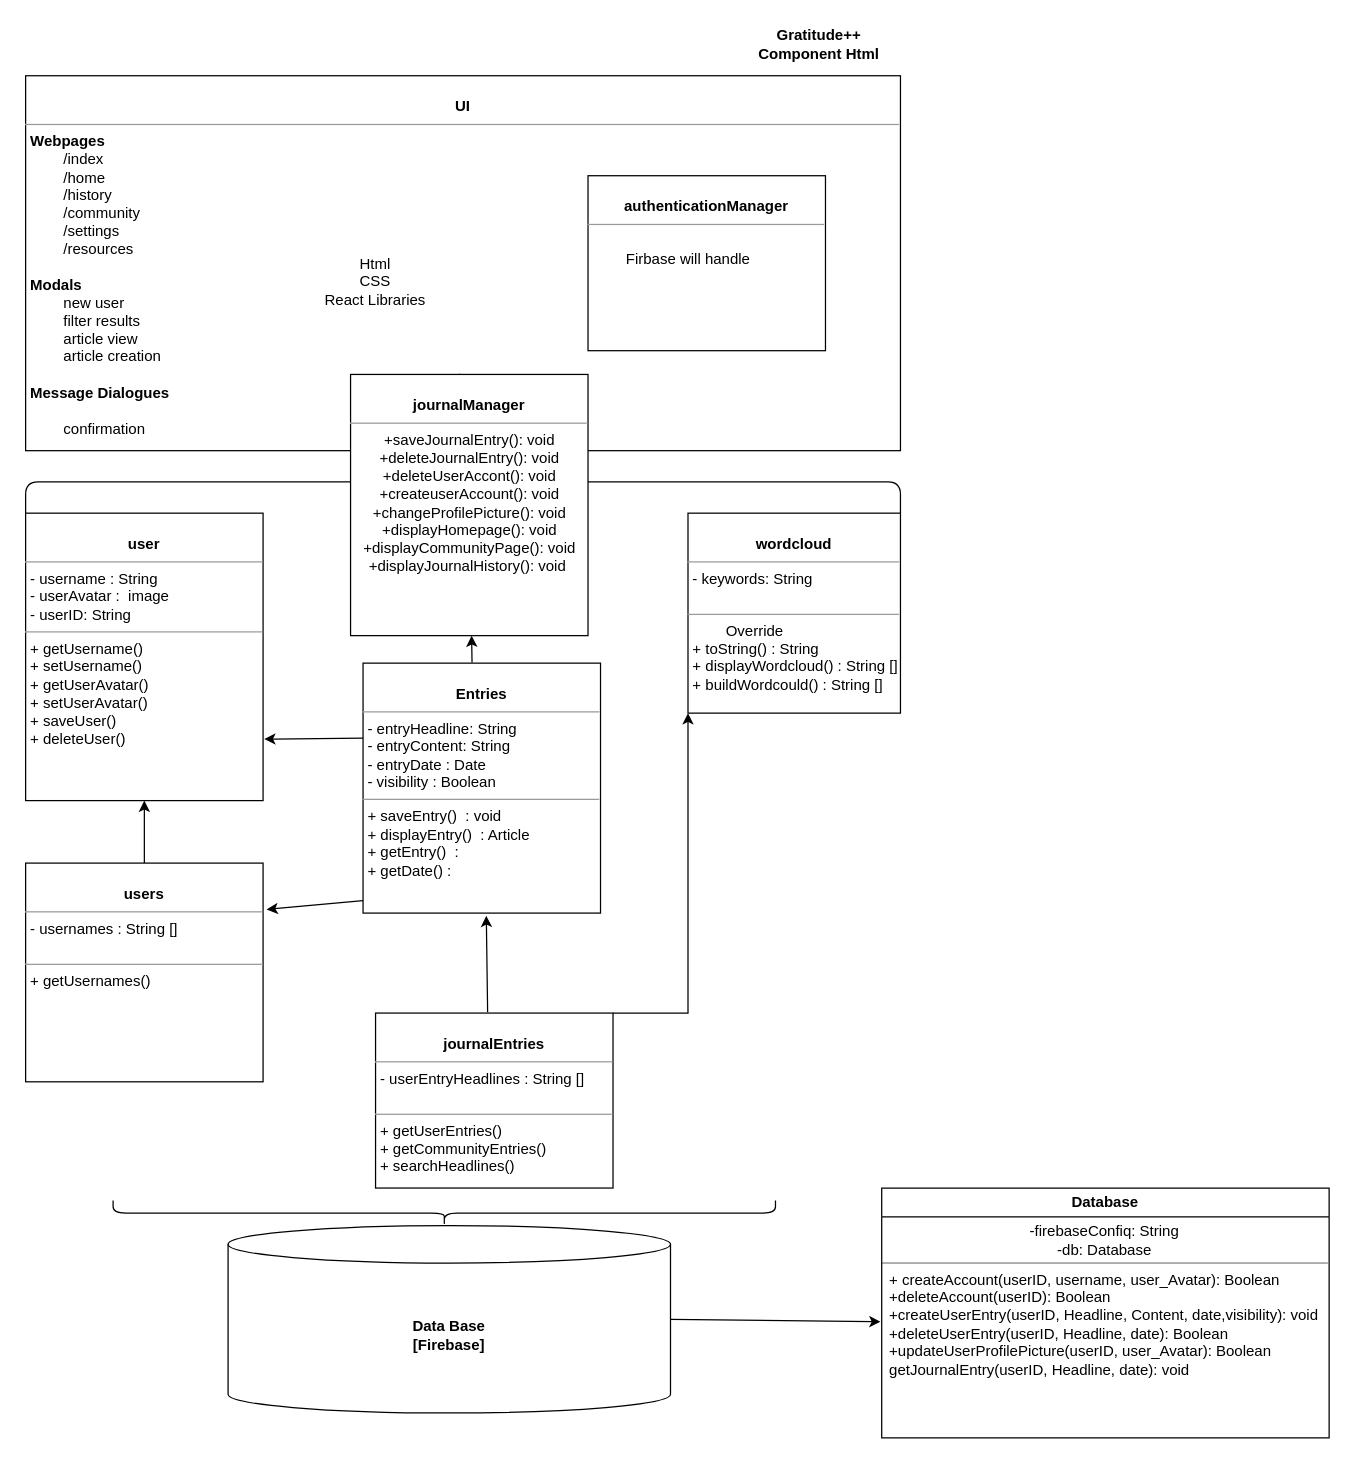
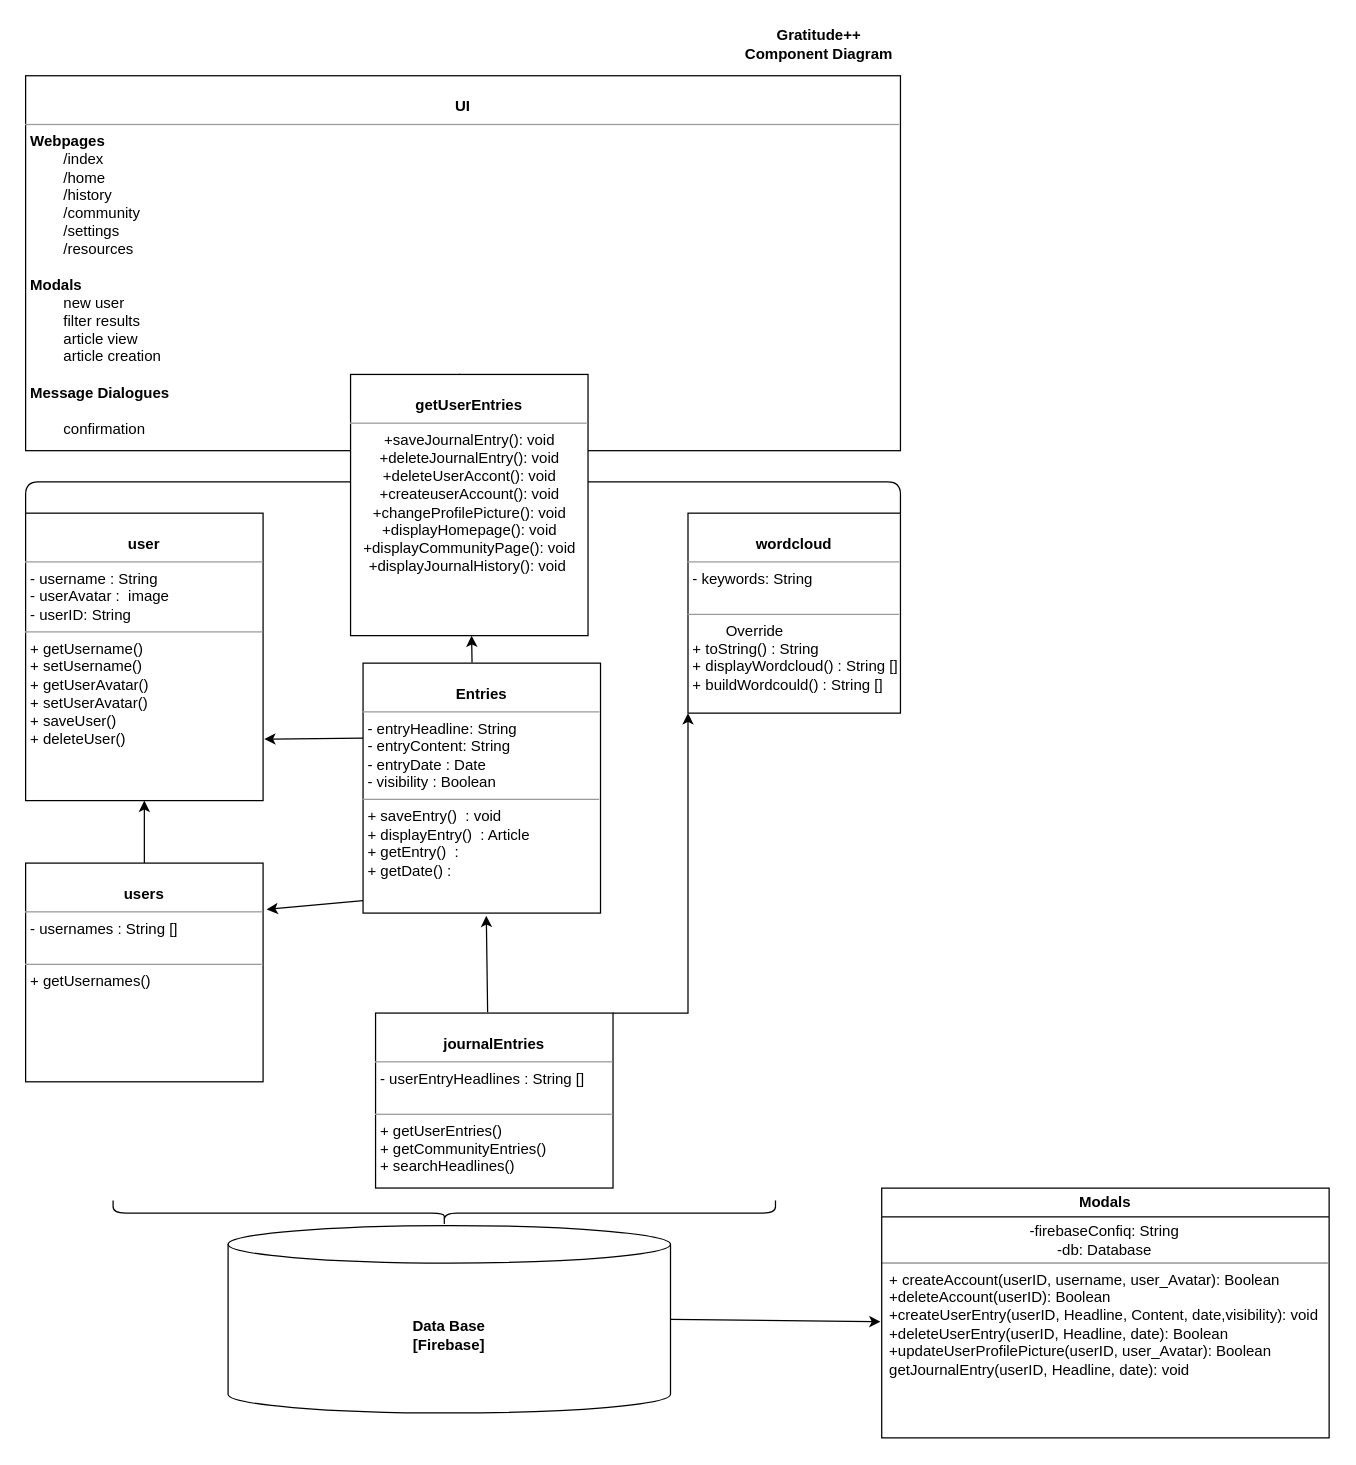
node "Gratitude++ Component Html": label "Gratitude++ Component Html" -> "Gratitude++ Component Diagram"
node "authenticationManager Firbase will handle": removed
node "Html CSS React Libraries": removed
node "journalManager": label "journalManager" -> "getUserEntries"
node "Database": label "Database" -> "Modals"
